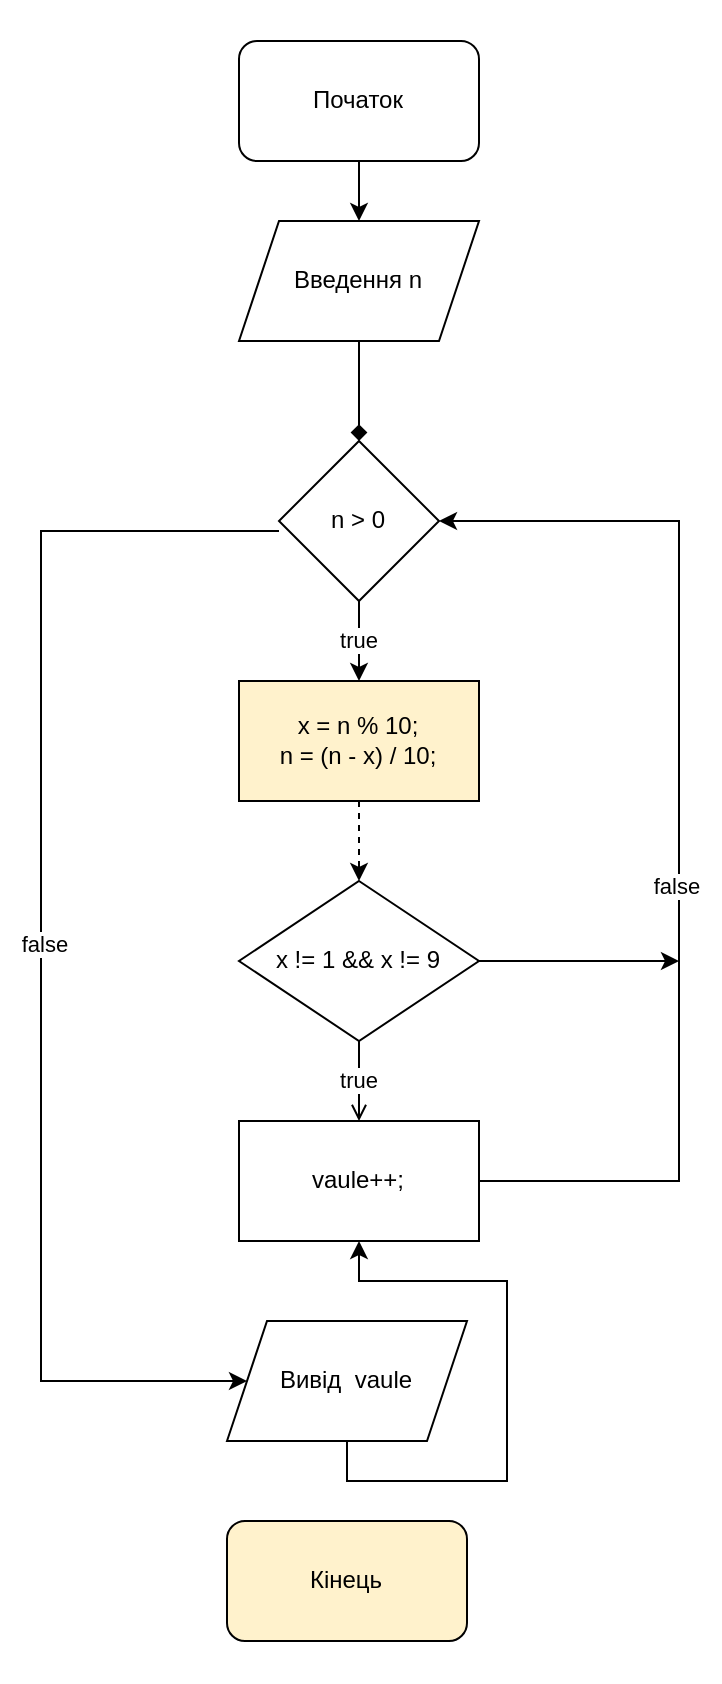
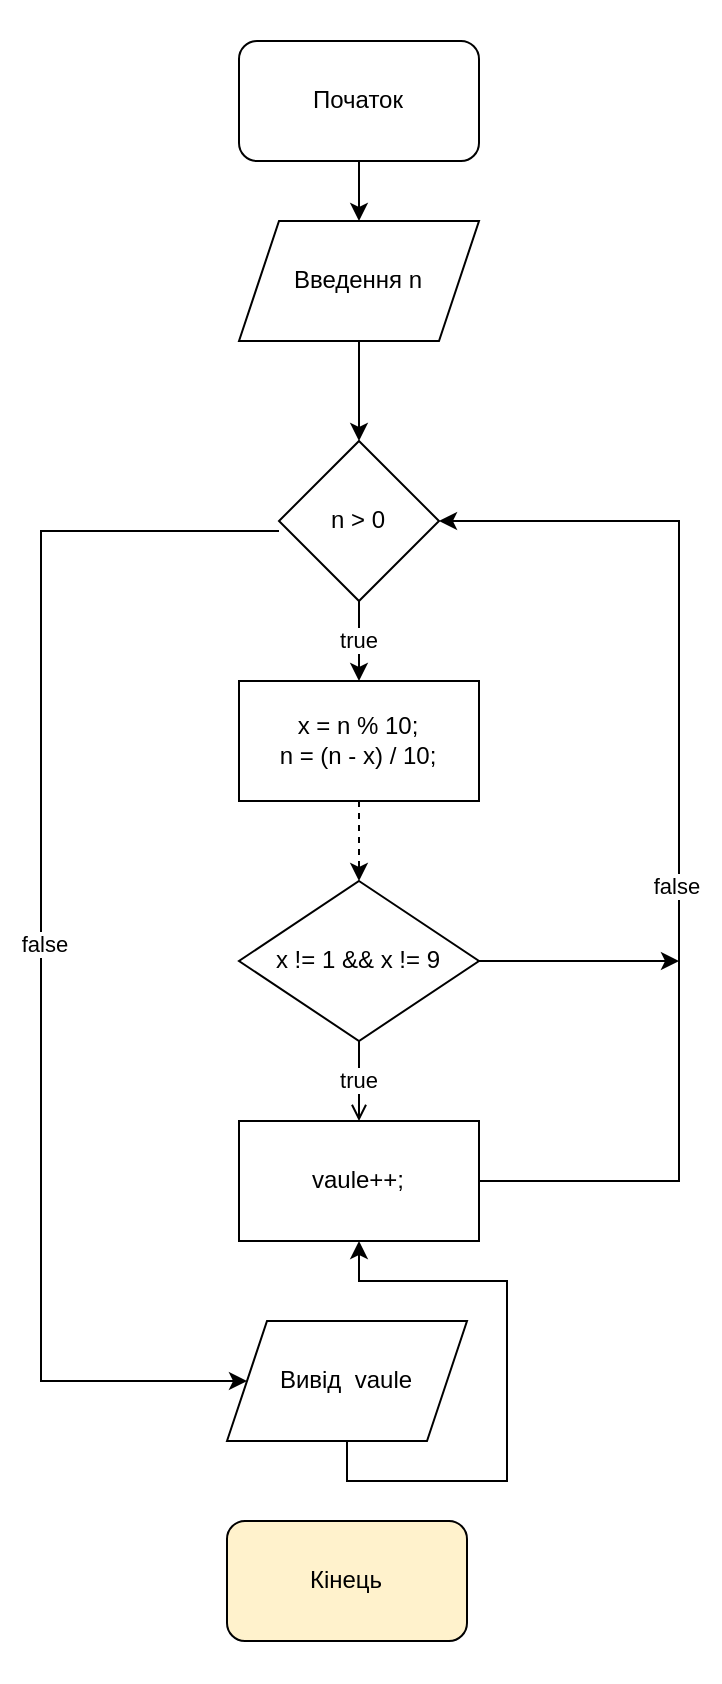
edge "Введення n" -> "n > 0": arrowhead diamond -> classic
node "x = n % 10; n = (n - x) / 10;": fillcolor #fff2cc -> #ffffff
